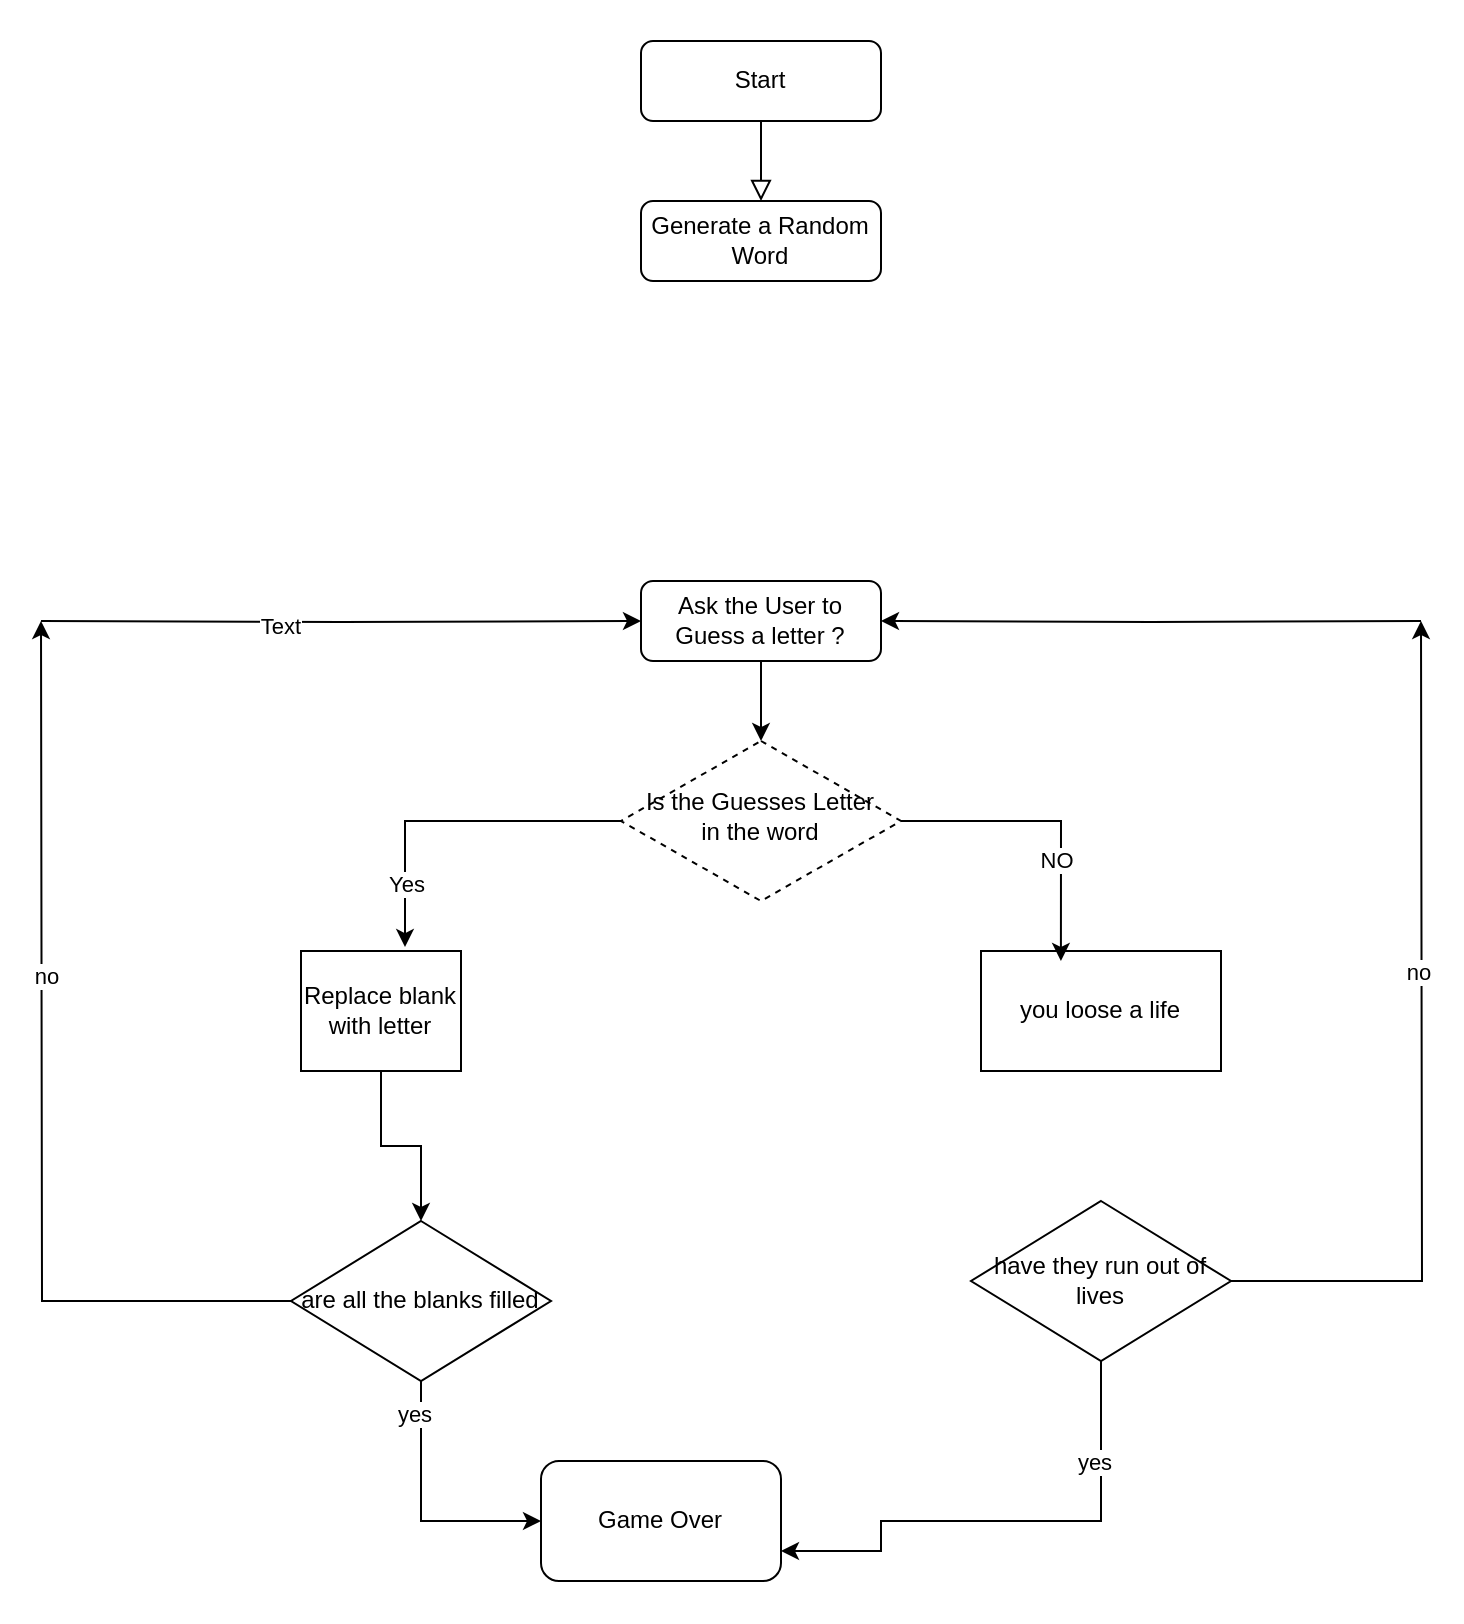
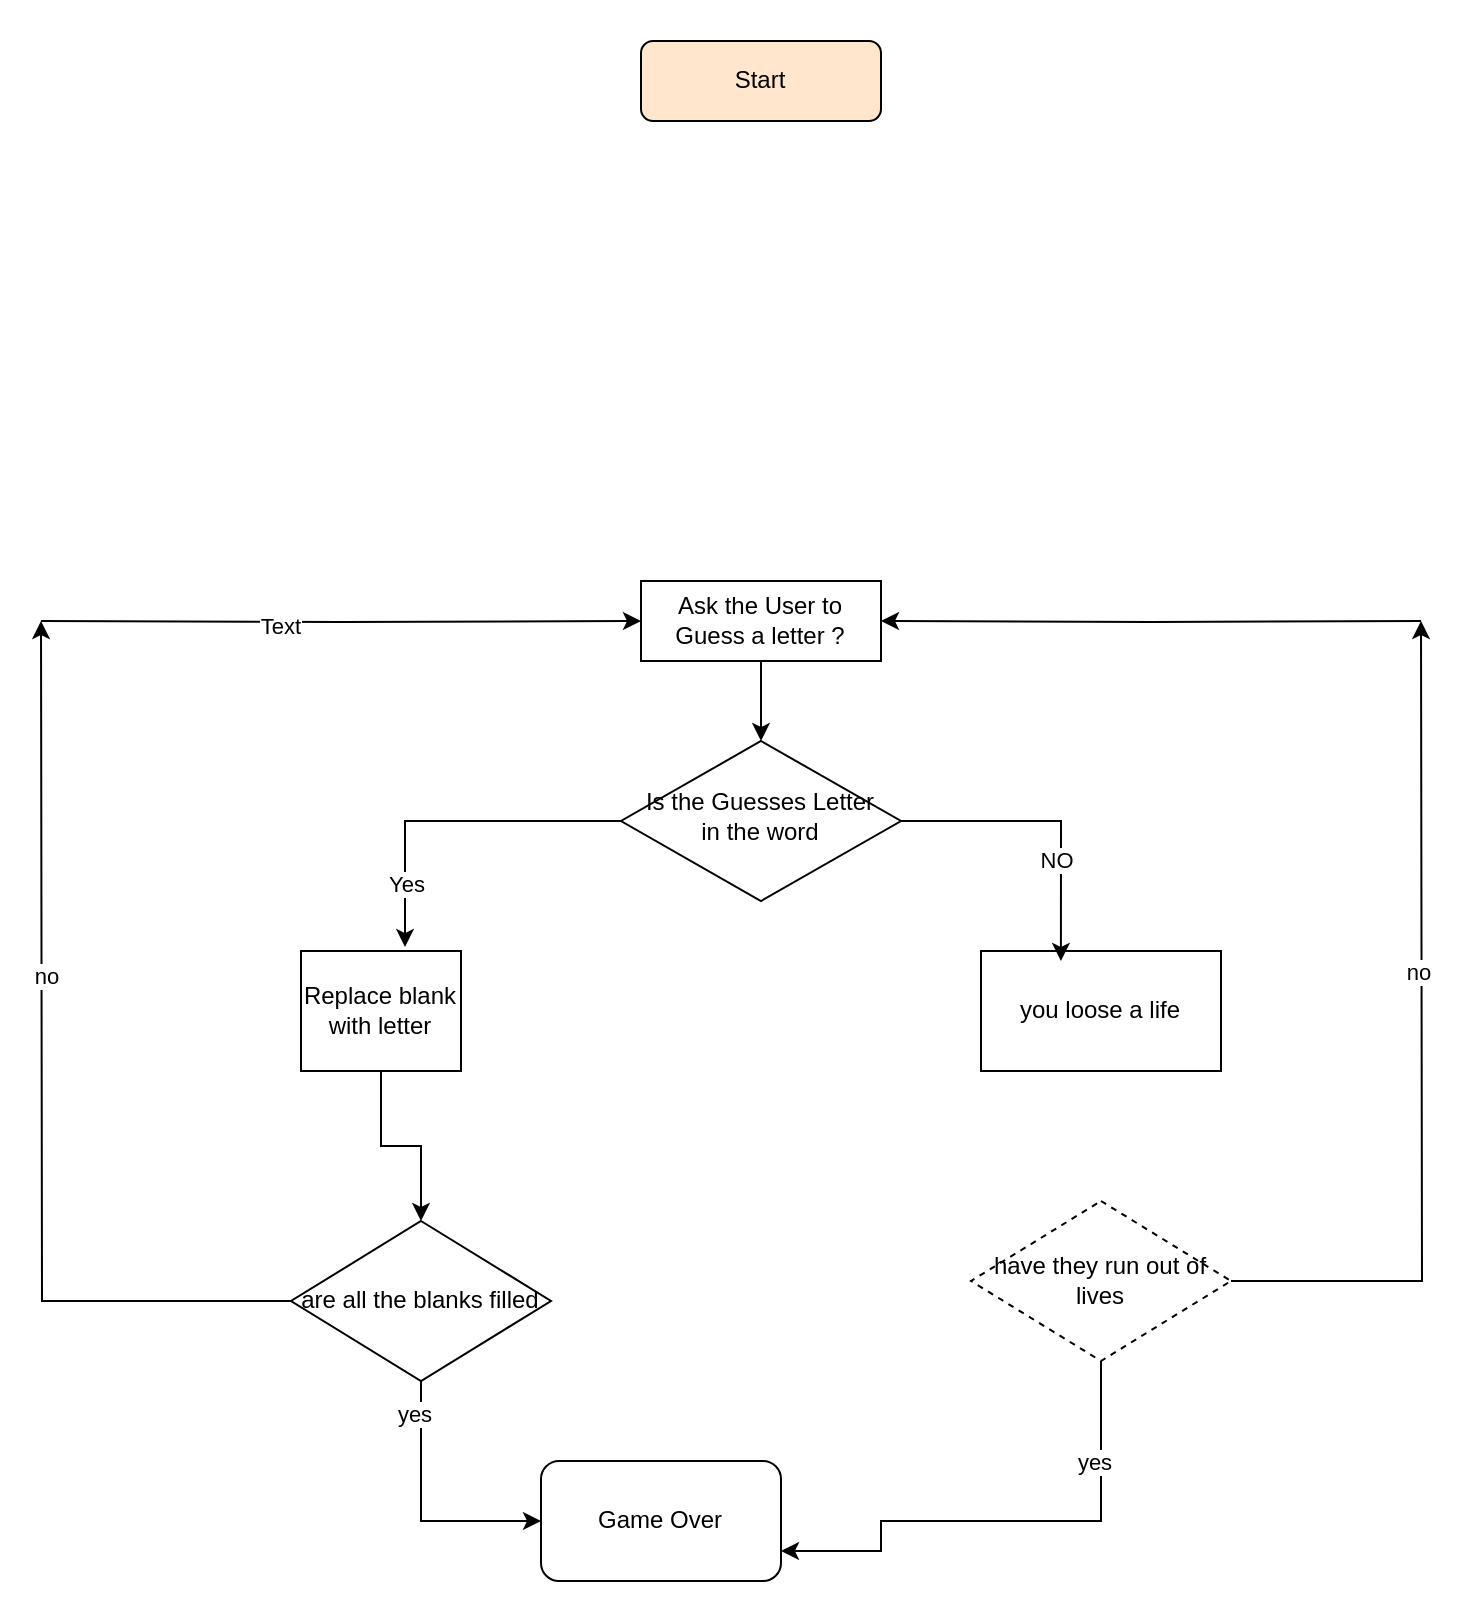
node "Start": fillcolor #ffffff -> #ffe6cc
edge "Start" -> "Generate a Random Word": removed
node "Generate a Random Word": removed
node "Ask the User to Guess a letter ?": shape rounded rectangle -> rectangle
node "Is the Guesses Letter in the word": style dashed -> solid
node "have they run out of lives": style solid -> dashed
